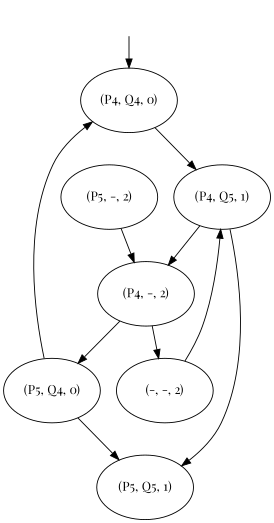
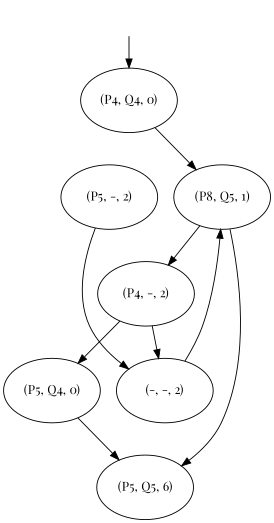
node "(P4, Q5, 1)": label "(P4, Q5, 1)" -> "(P8, Q5, 1)"
edge "(P5, Q4, 0)" -> "(P4, Q4, 0)": removed
edge "(P5, -, 2)" -> "(P4, -, 2)": now "(P5, -, 2)" -> "(-, -, 2)"
node "(P5, Q5, 1)": label "(P5, Q5, 1)" -> "(P5, Q5, 6)"
